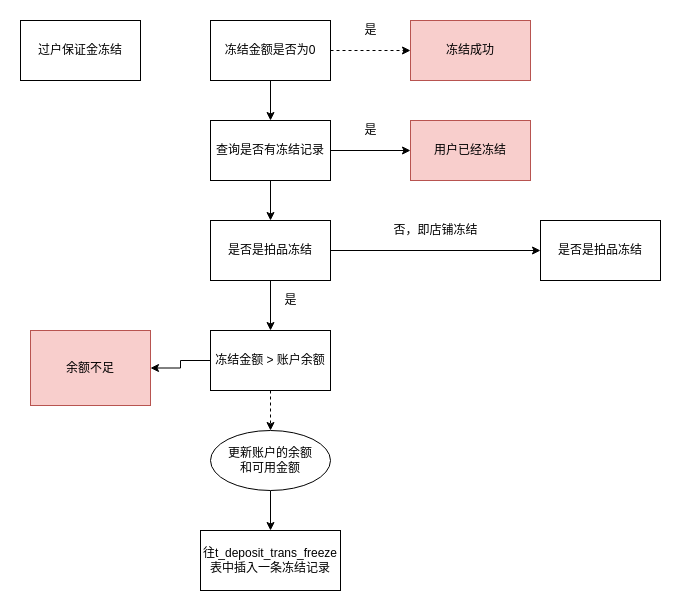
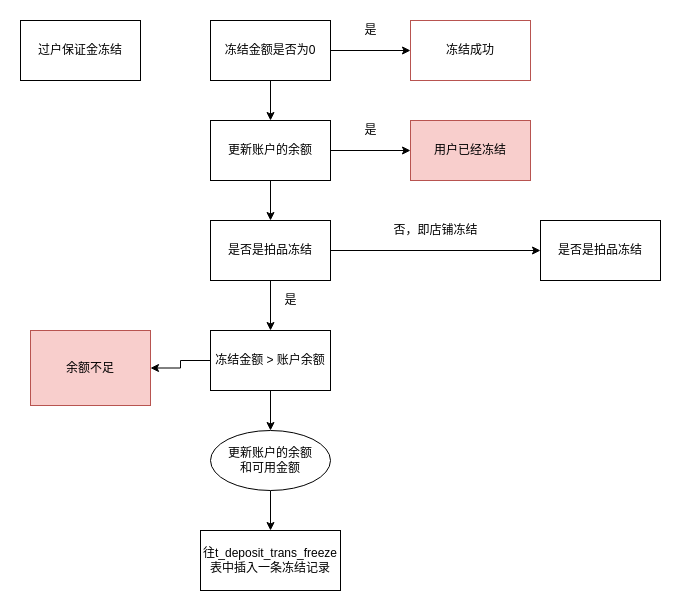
edge "冻结金额是否为0" -> "冻结成功": style dashed -> solid
node "冻结成功": fillcolor #f8cecc -> #ffffff
node "查询是否有冻结记录": label "查询是否有冻结记录" -> "更新账户的余额"
edge "冻结金额 > 账户余额" -> "更新账户的余额 和可用金额": style dashed -> solid
